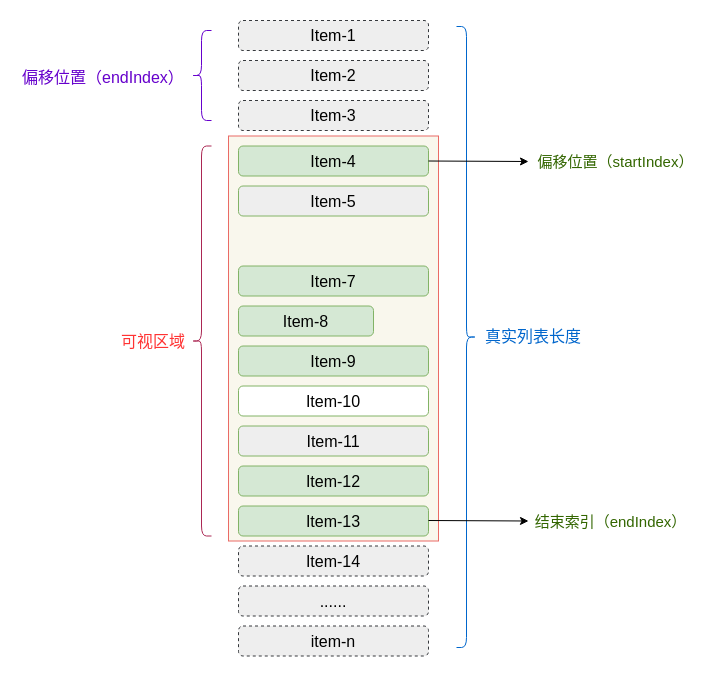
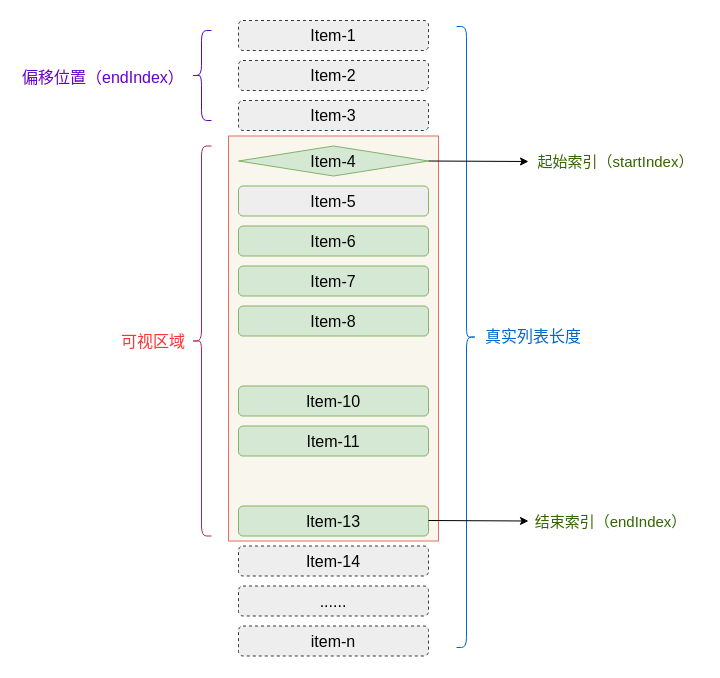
node "Item-4": shape rounded rectangle -> diamond
node "偏移位置（startIndex）": label "偏移位置（startIndex）" -> "起始索引（startIndex）"
node "Item-6": added
node "Item-8": size 135x30 -> 190x30
node "Item-9": removed
node "Item-10": fillcolor #ffffff -> #d5e8d4
node "Item-11": fillcolor #eeeeee -> #d5e8d4
node "Item-12": removed
